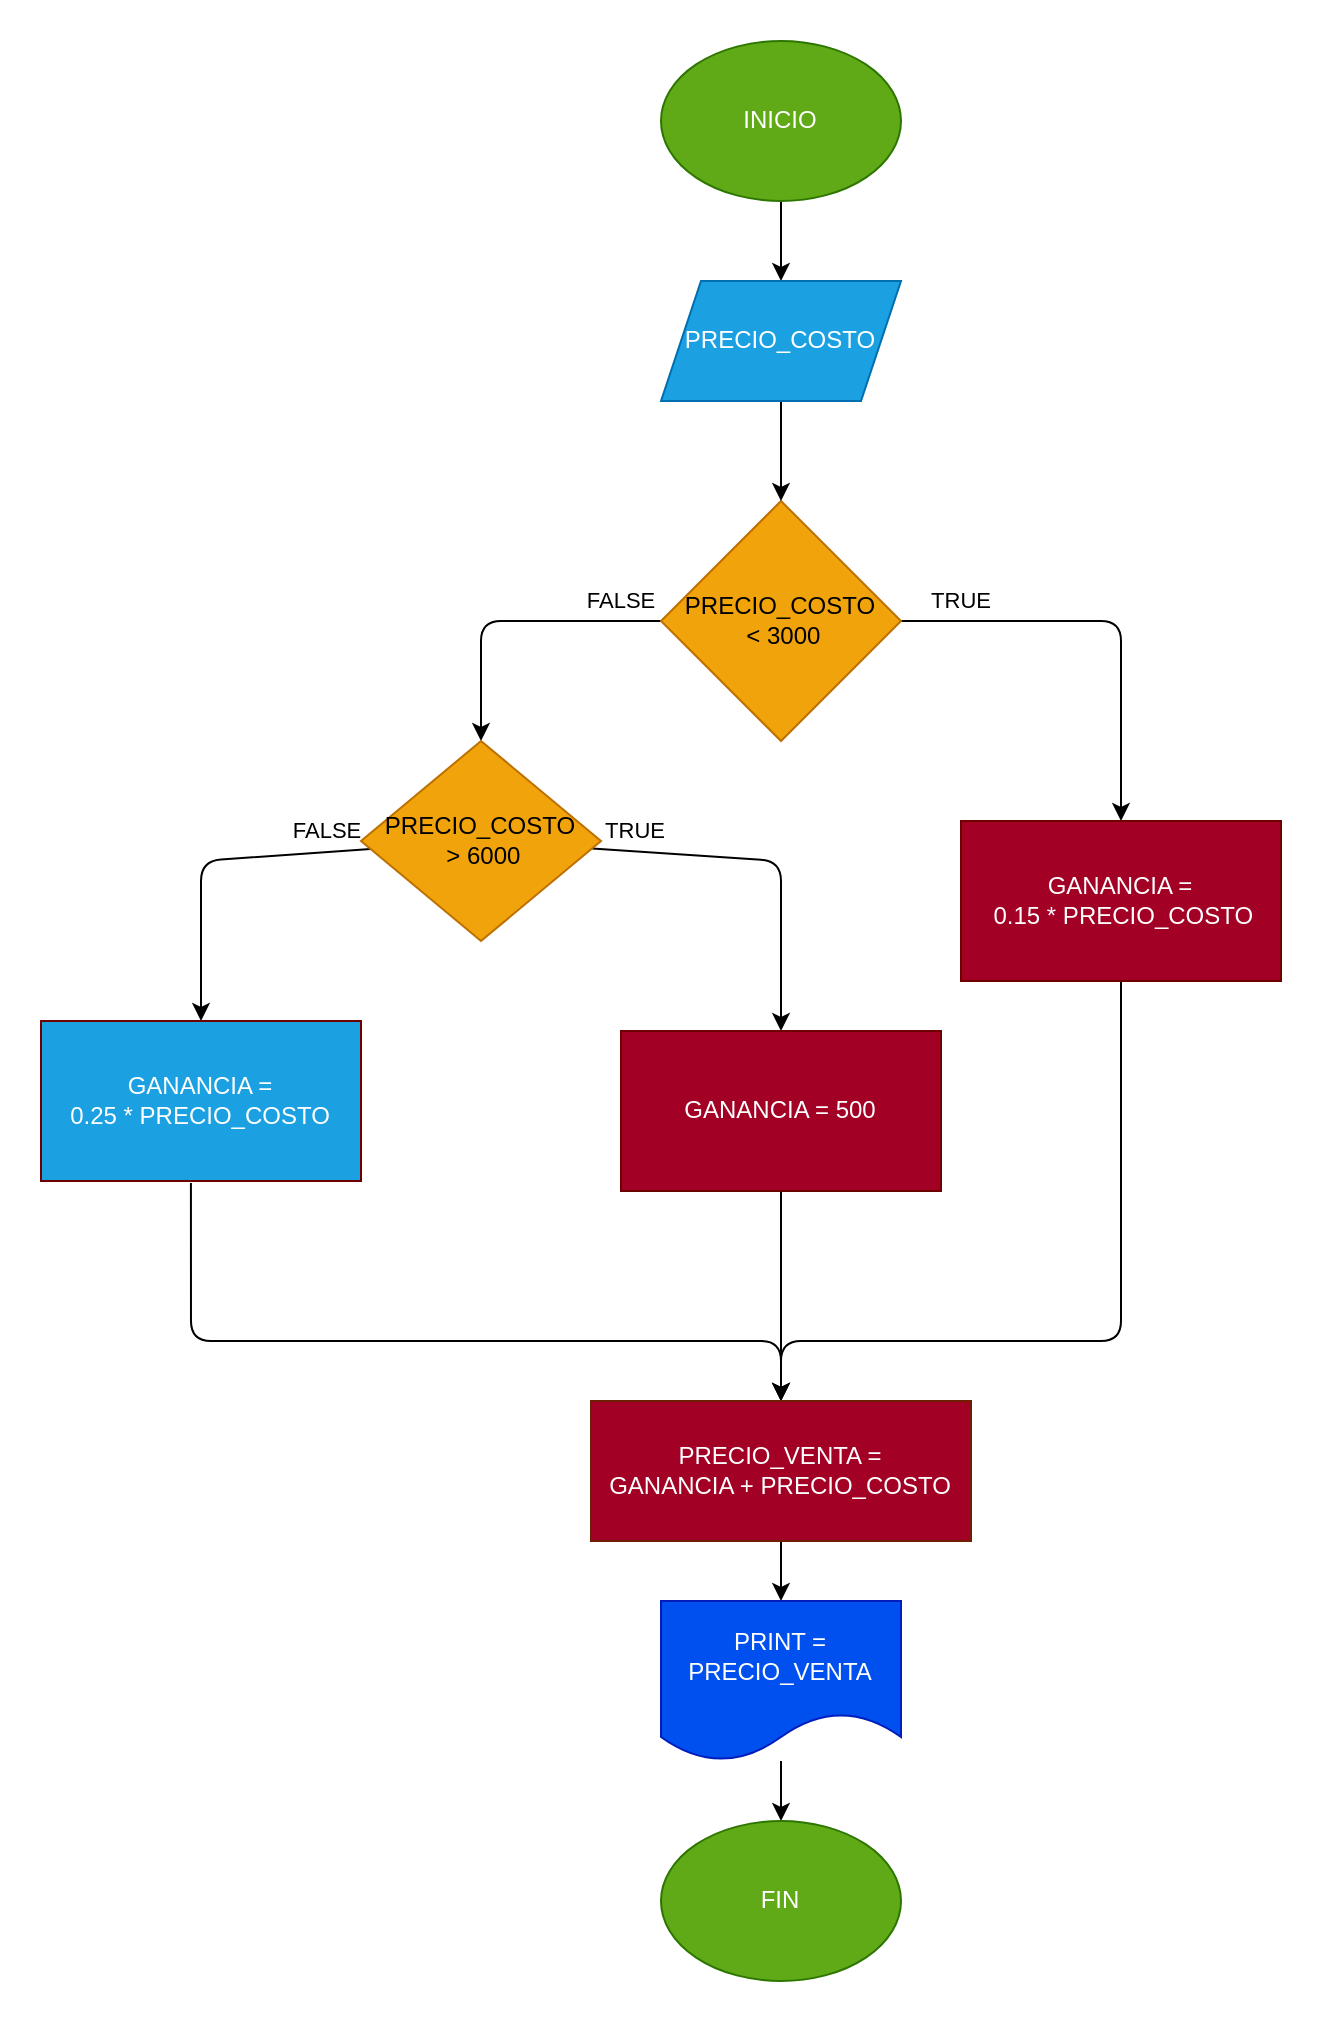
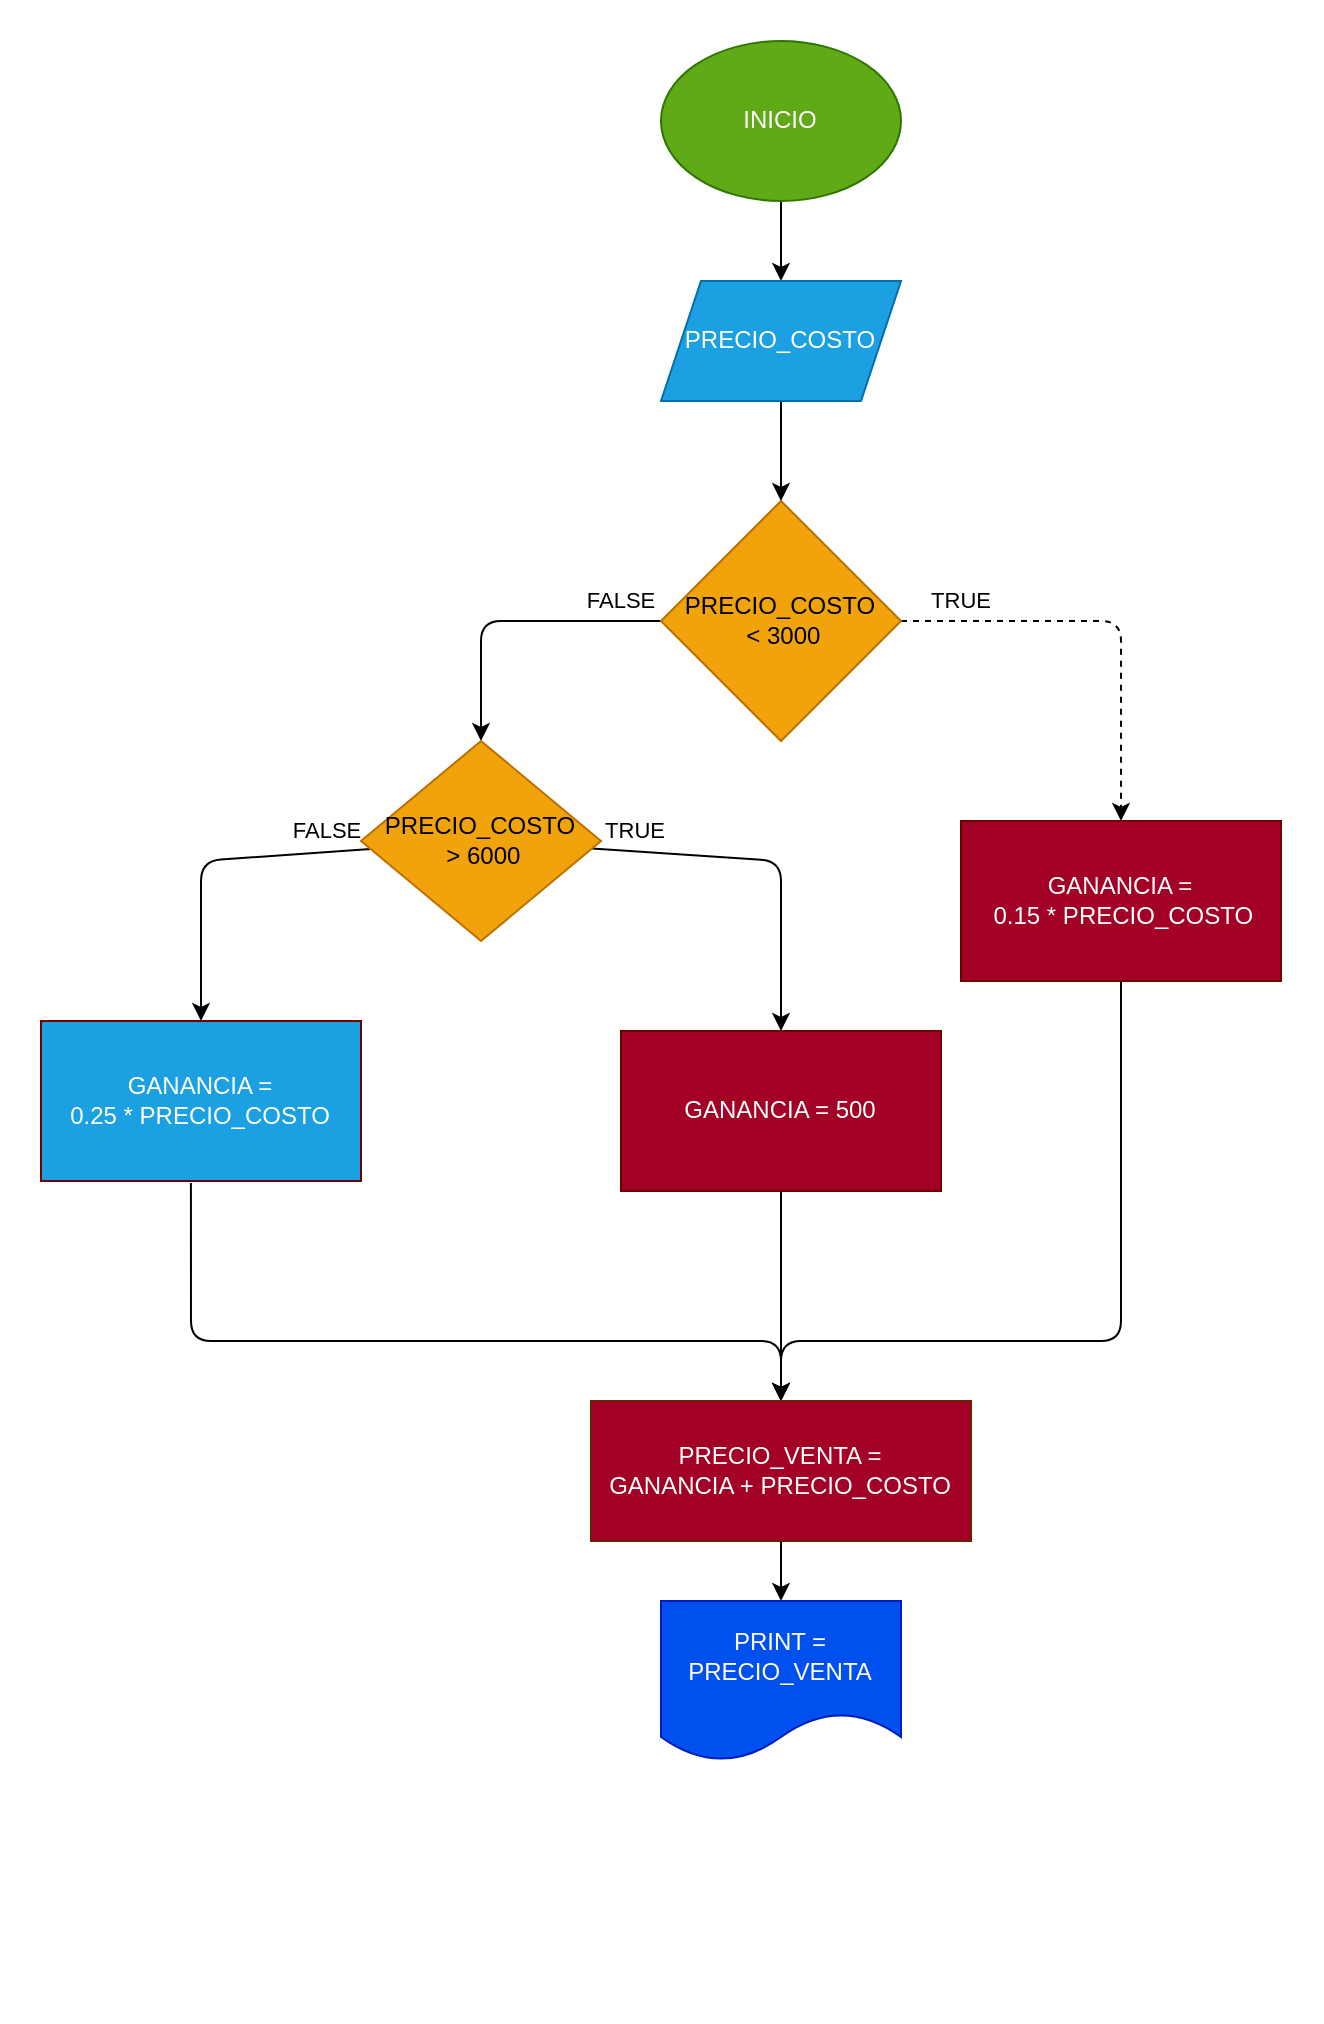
edge "PRECIO_COSTO < 3000" -> "GANANCIA = 0.15 * PRECIO_COSTO": style solid -> dashed
edge "PRINT = PRECIO_VENTA" -> "FIN": removed
node "FIN": removed
